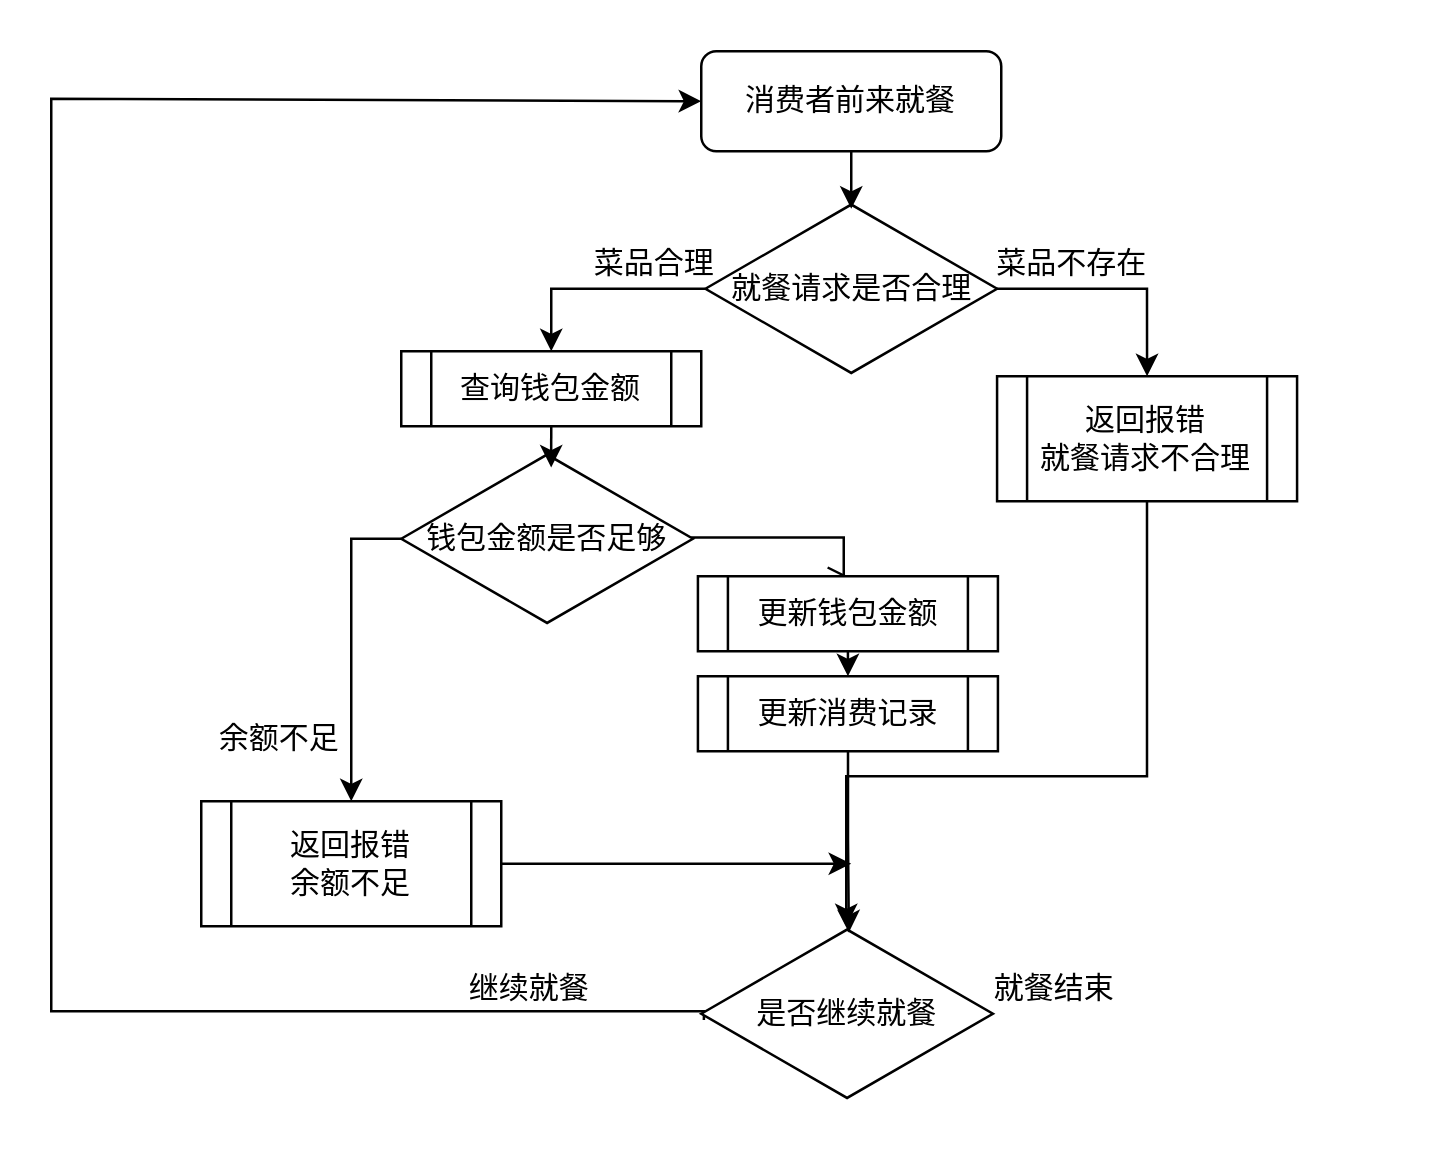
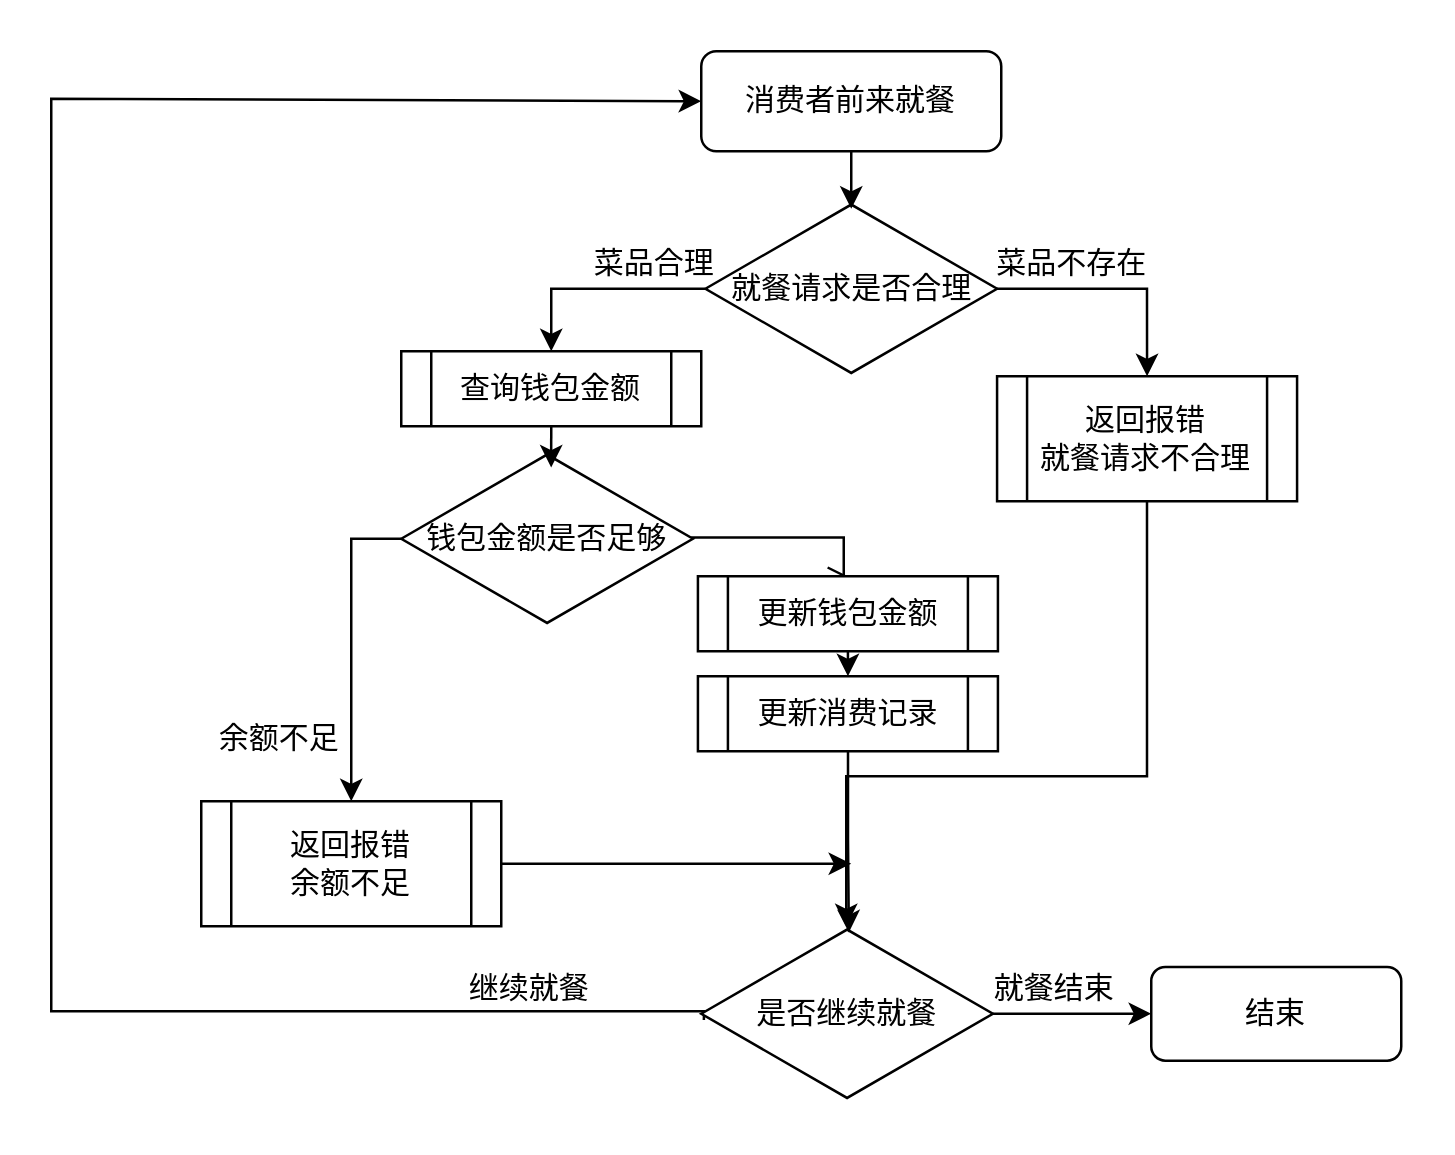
edge "是否继续就餐" -> "结束": added
node "结束": added
